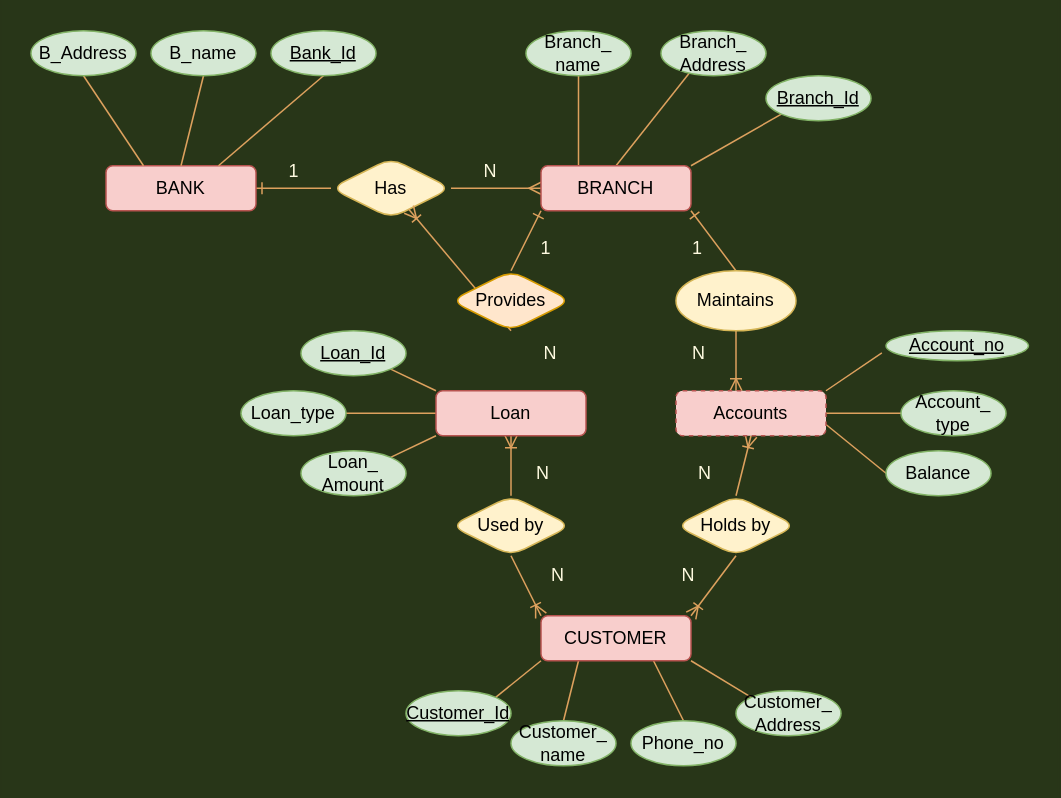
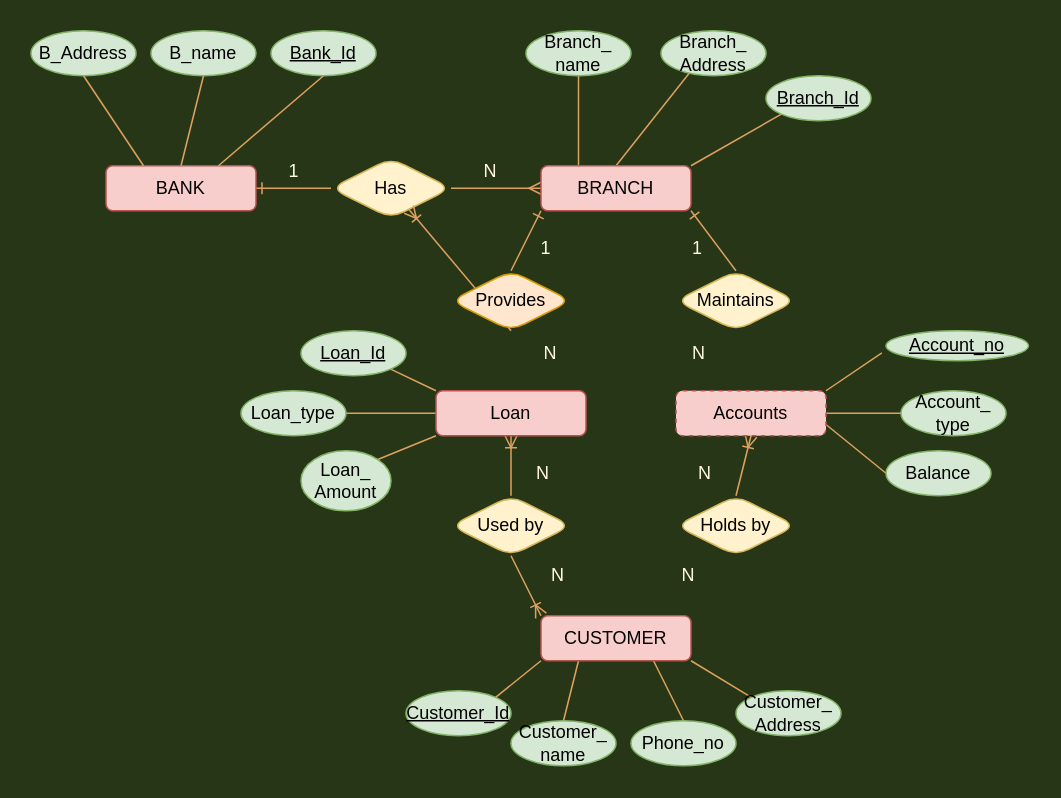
node "Maintains": shape ellipse -> diamond
edge "Maintains" -> "Accounts": removed
node "Loan_ Amount": size 105x45 -> 90x60
edge "Holds by" -> "CUSTOMER": removed
